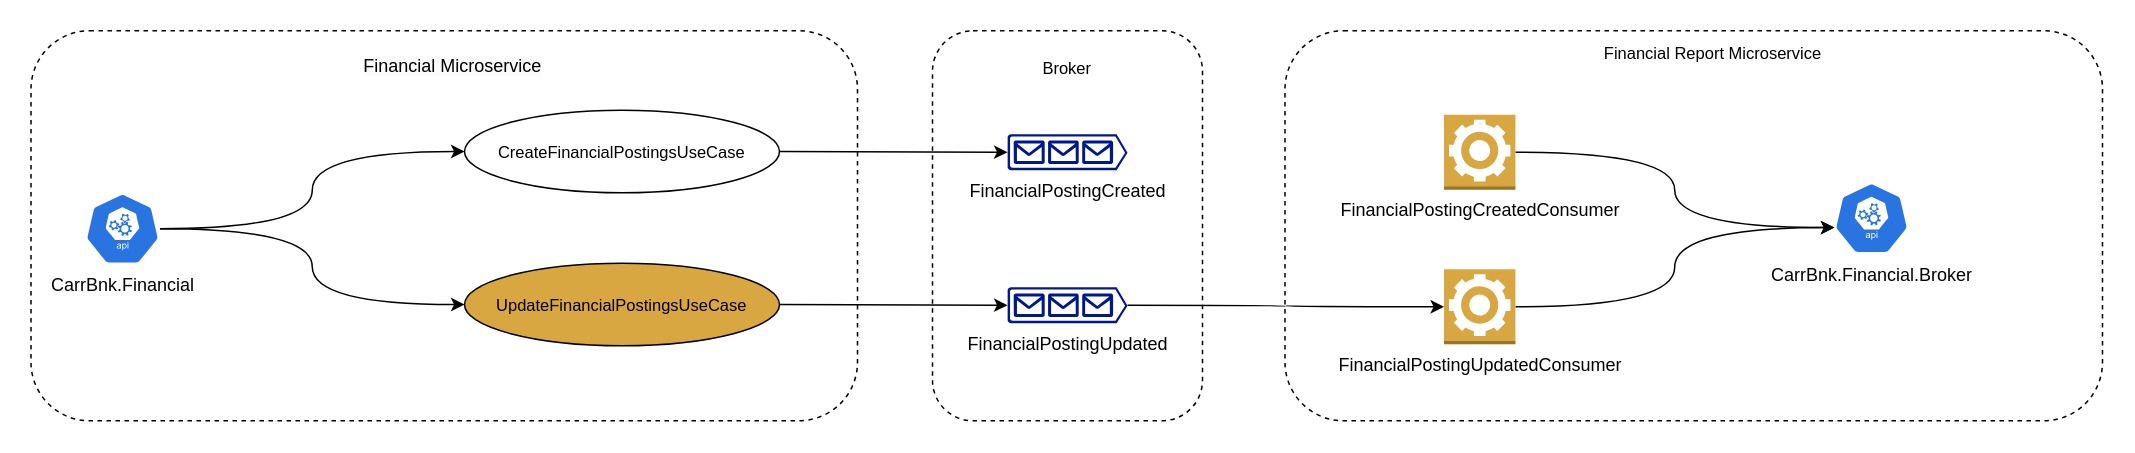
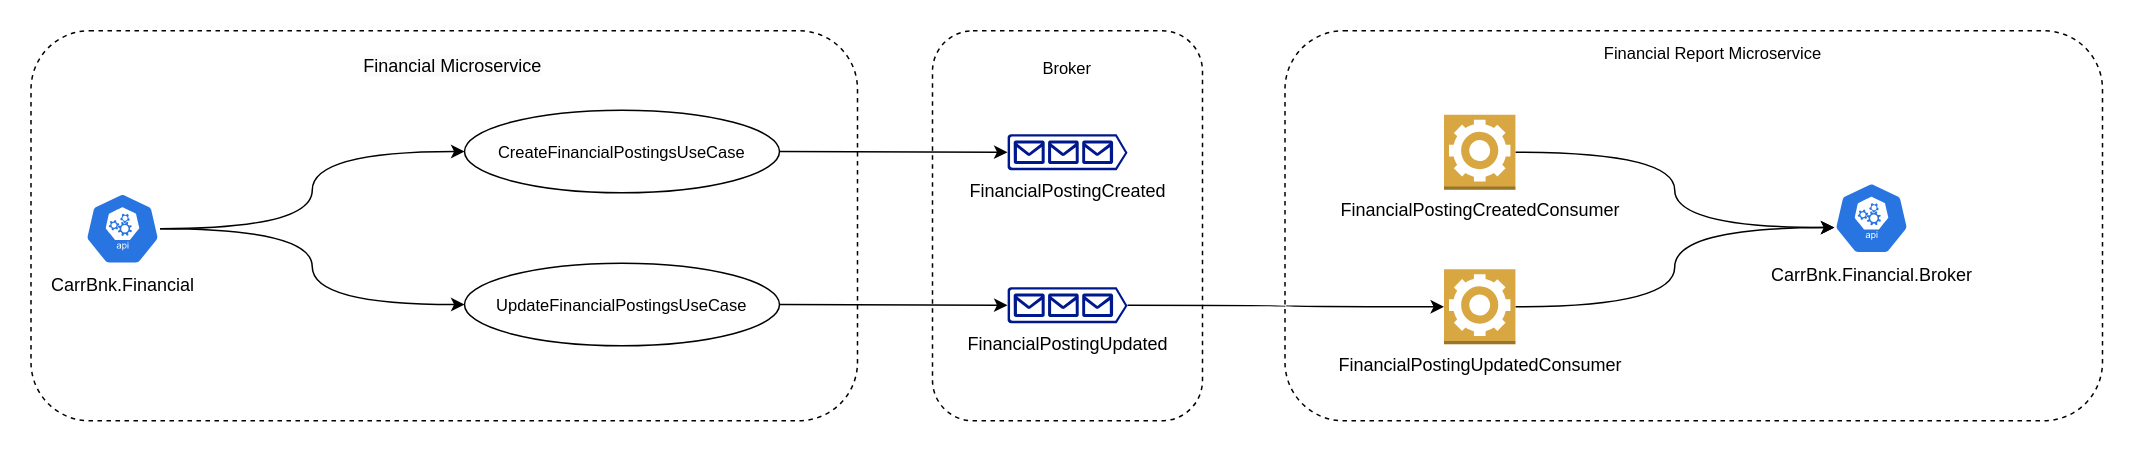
node "UpdateFinancialPostingsUseCase": fillcolor #d9a741 -> #ffffff
